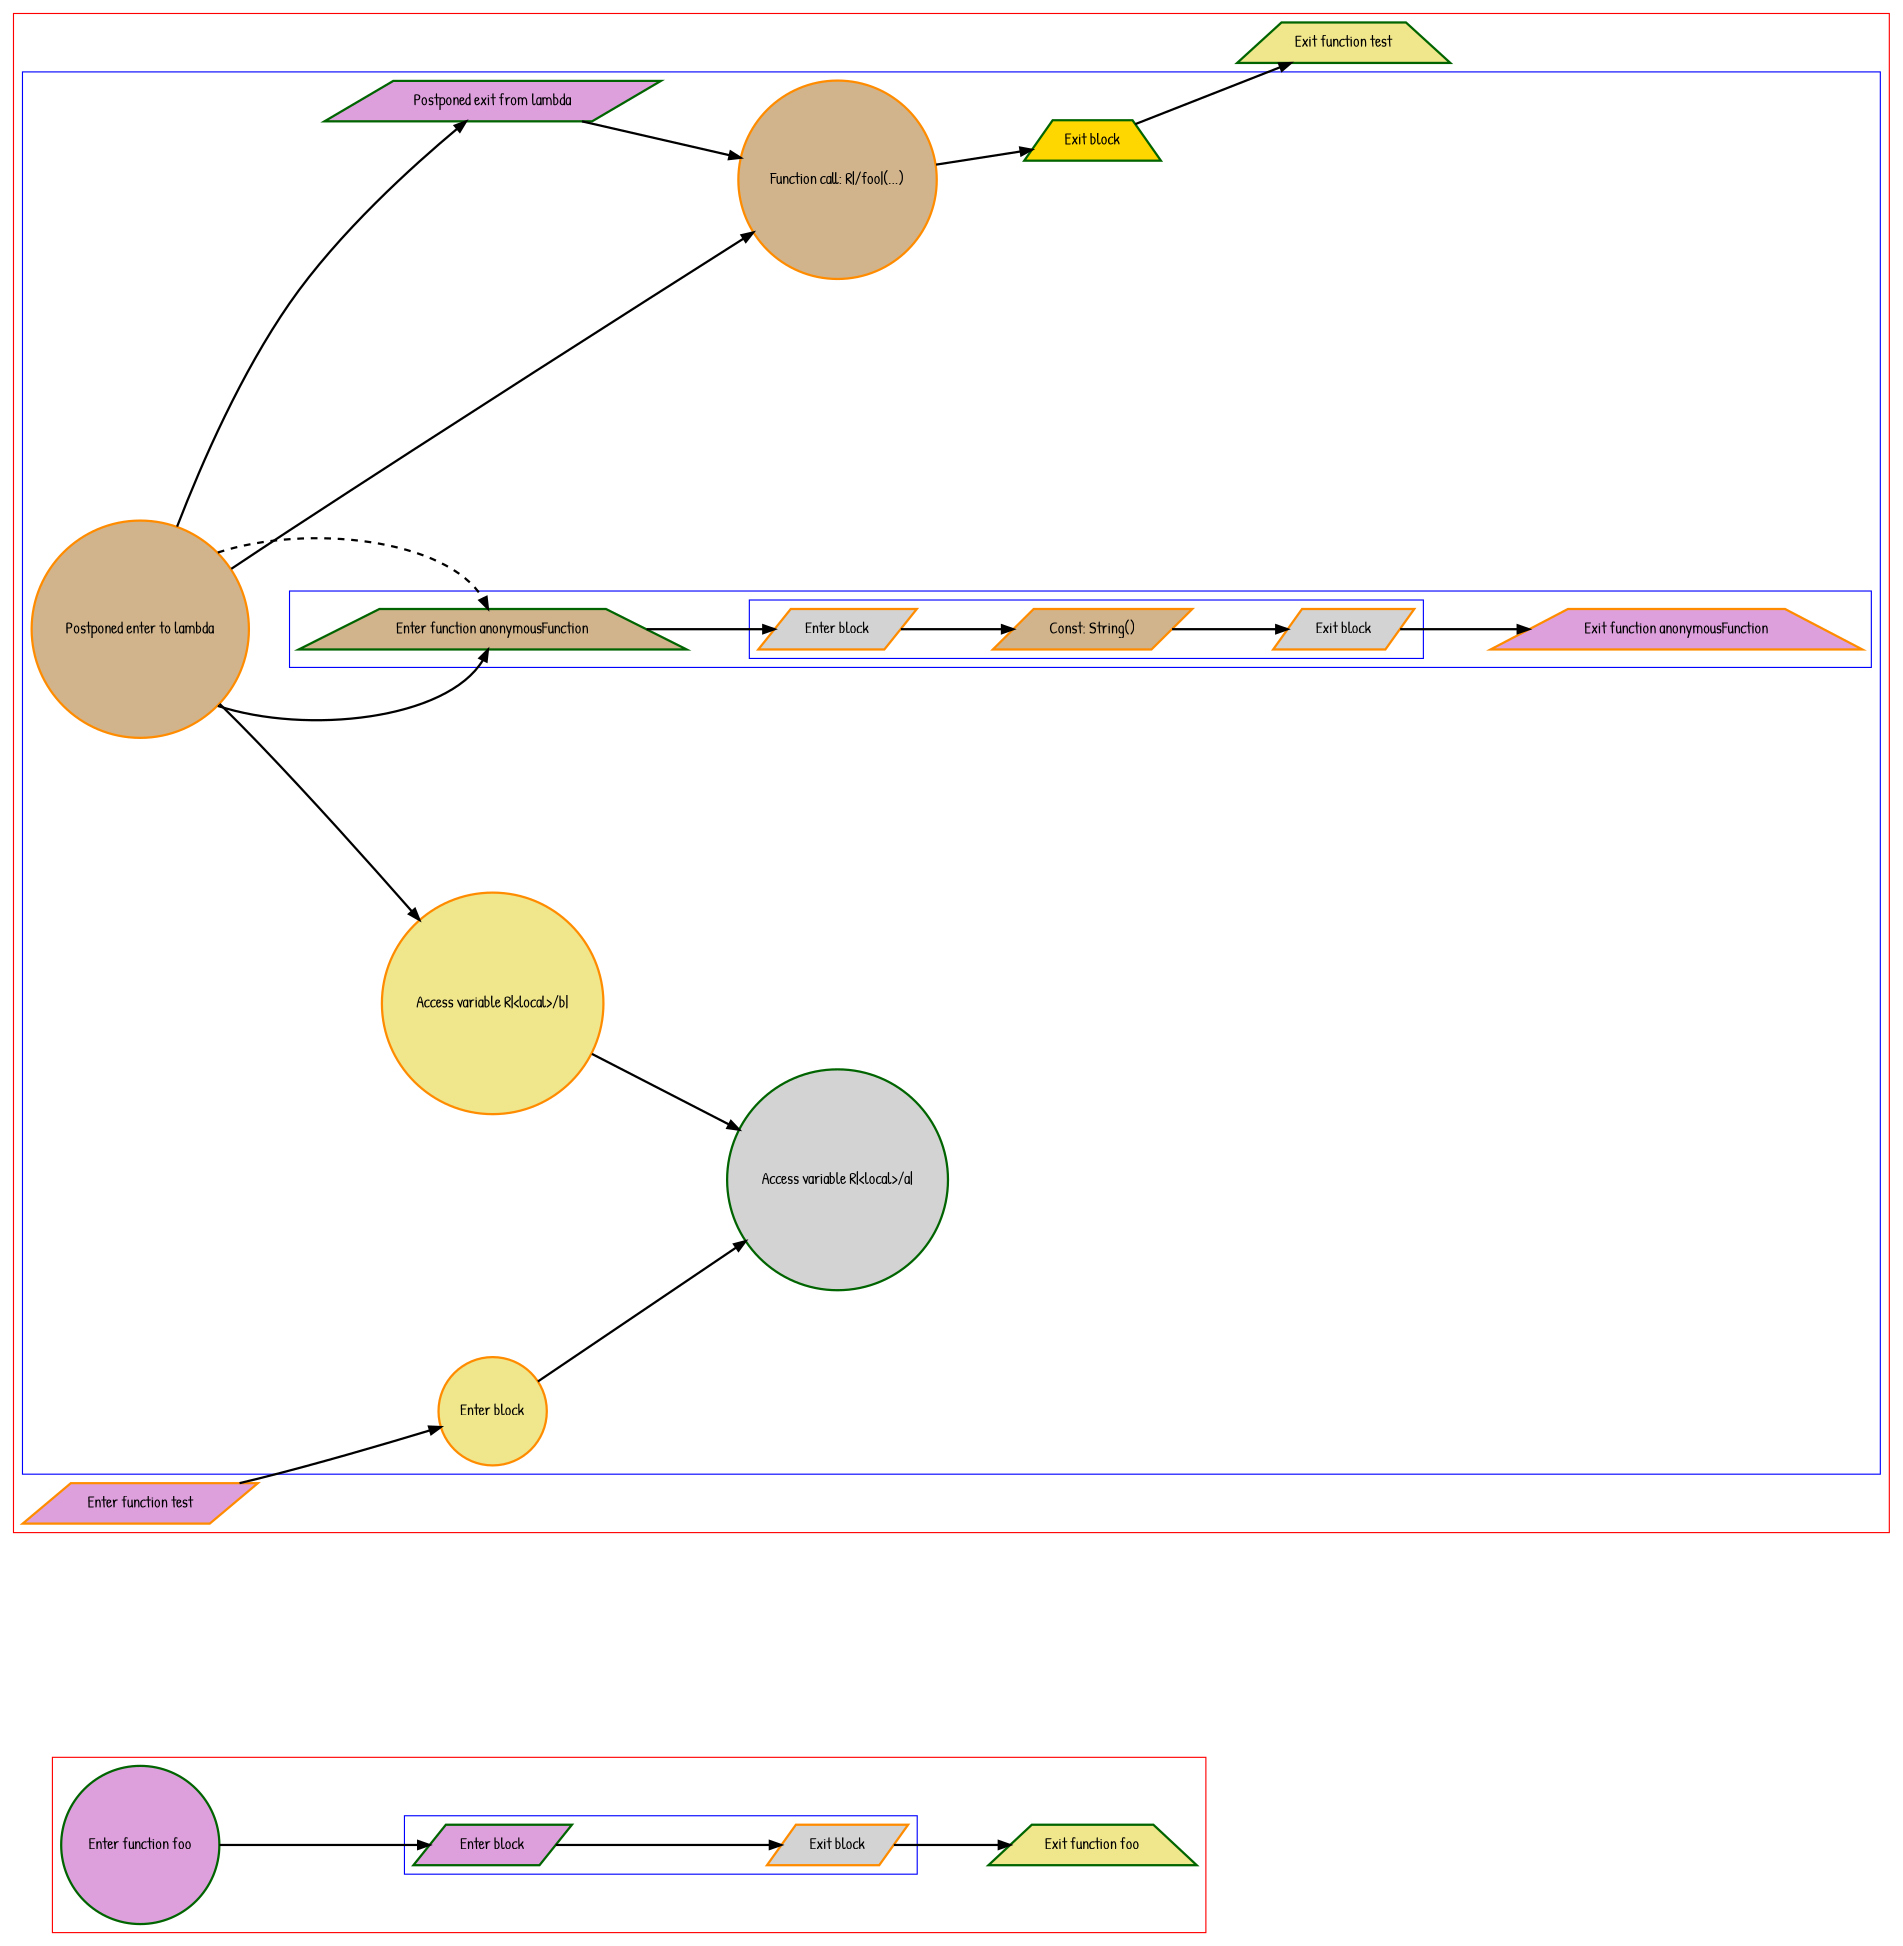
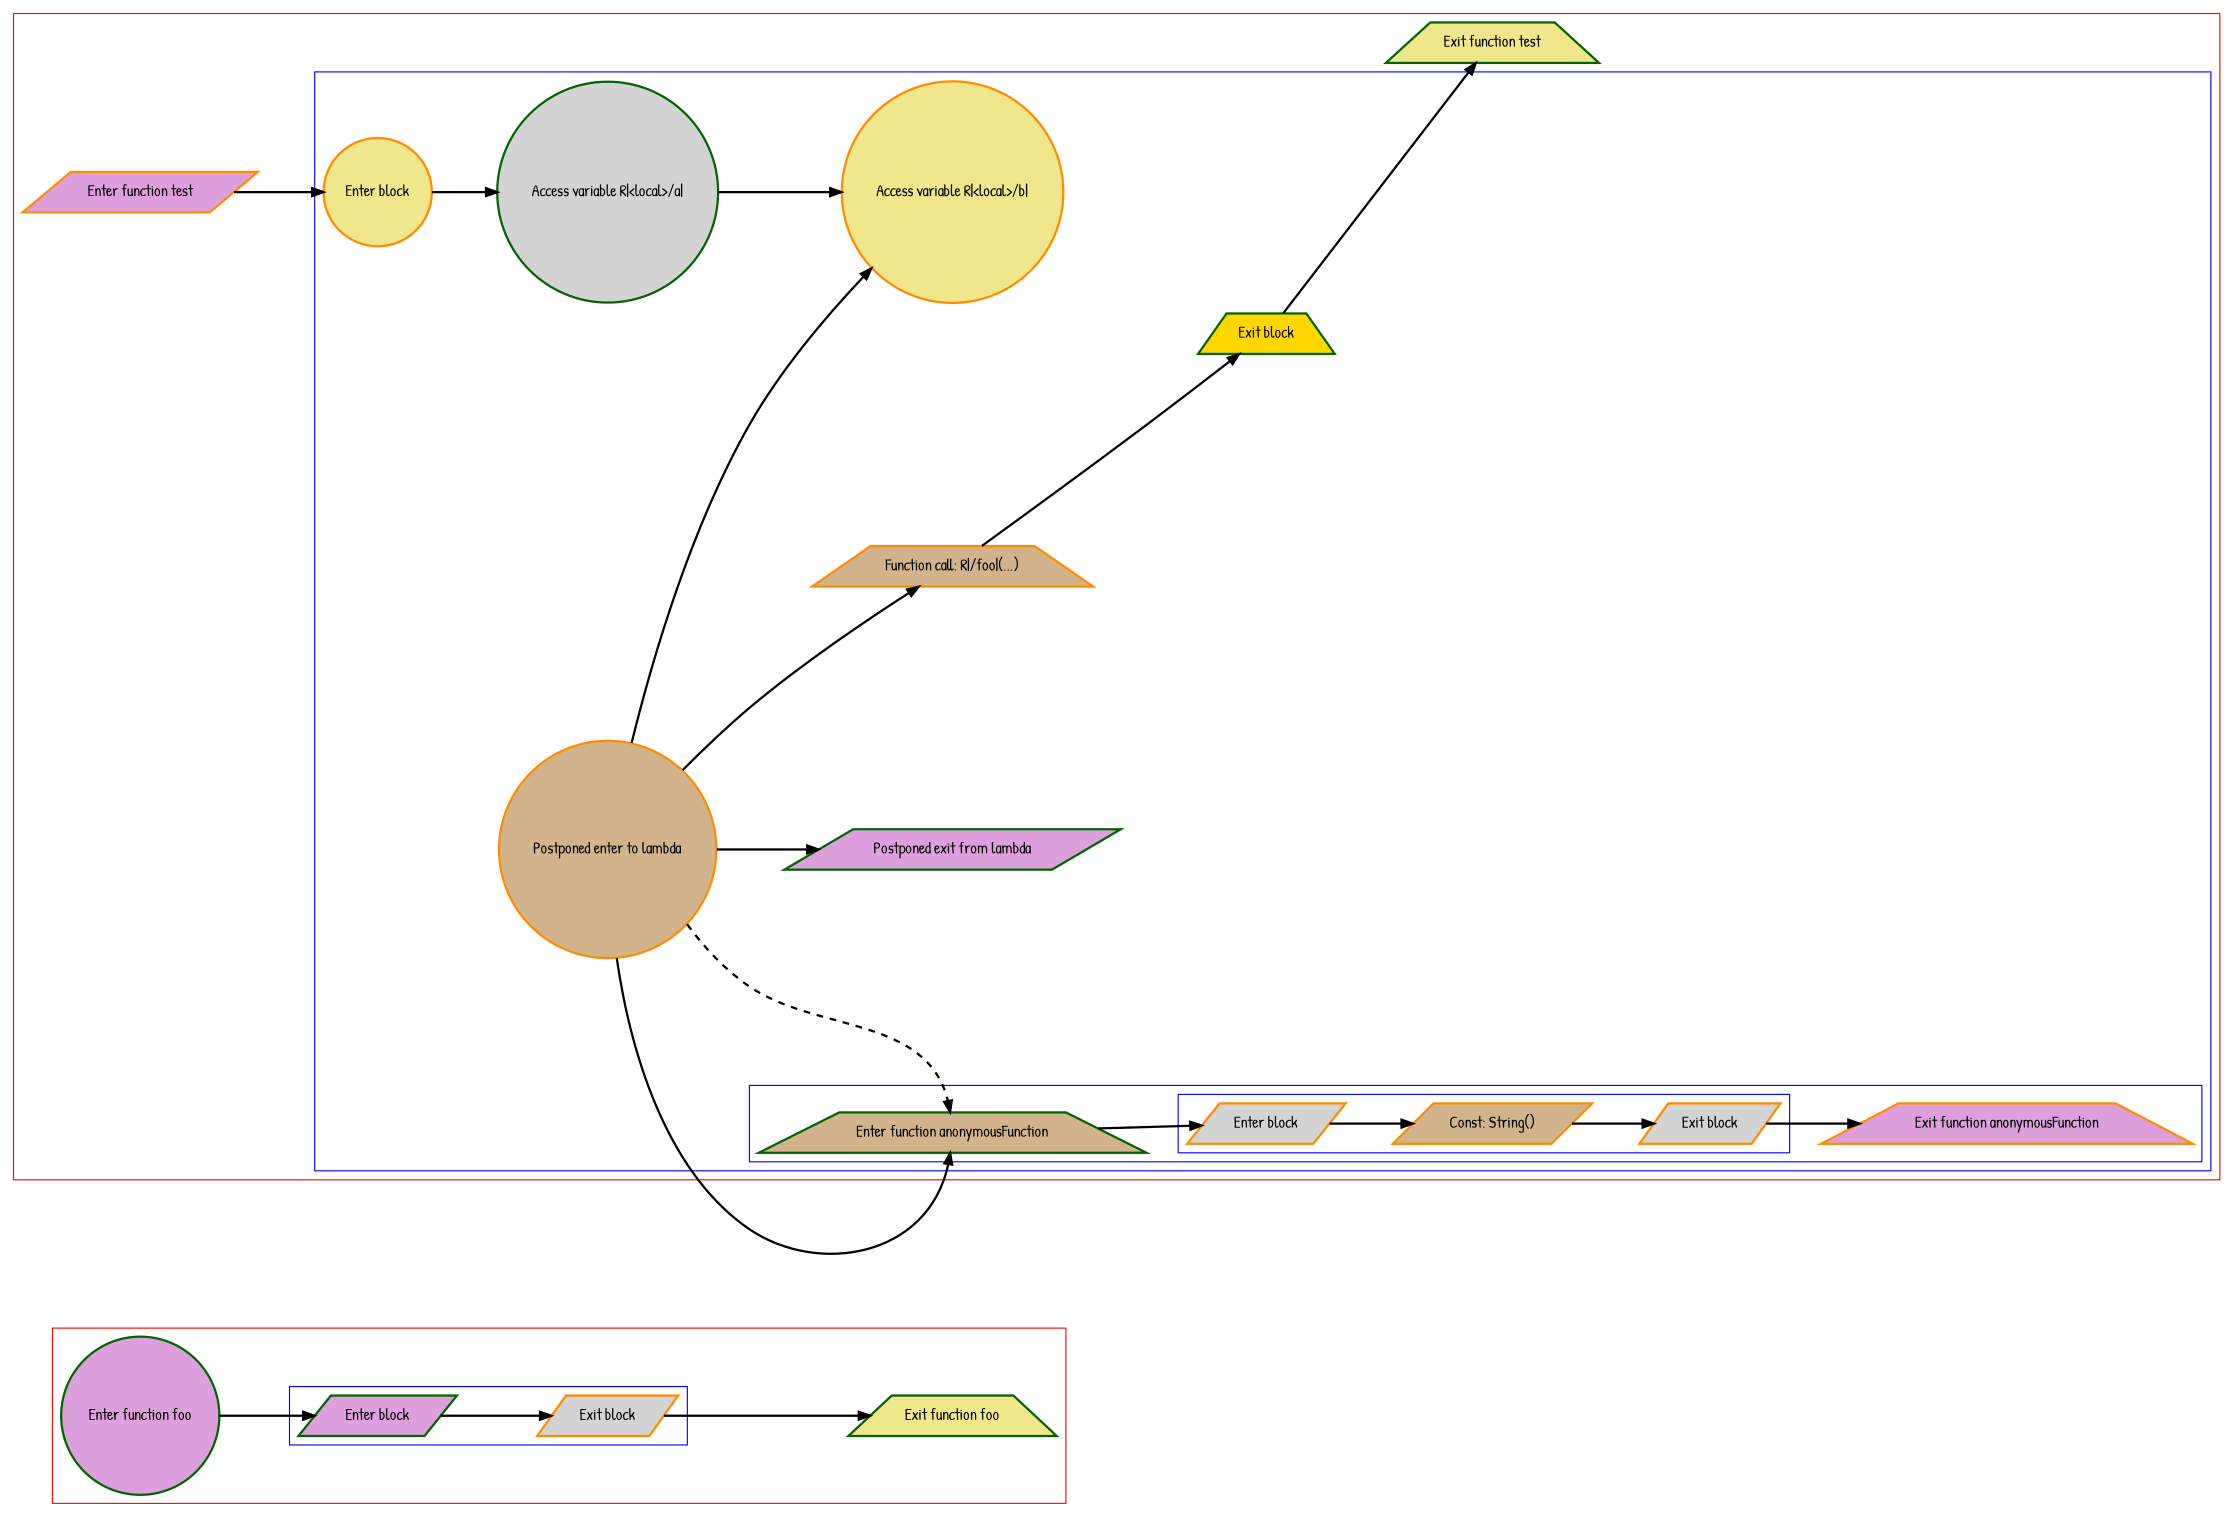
edge "Postponed exit from lambda" -> "Function call: R|/foo|(...)": removed
node "Function call: R|/foo|(...)": shape circle -> trapezium
edge "Access variable R|<local>/b|" -> "Access variable R|<local>/a|": reversed
